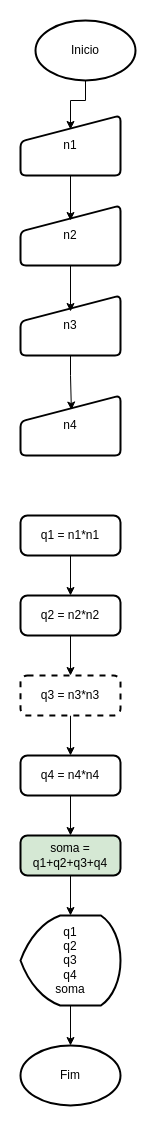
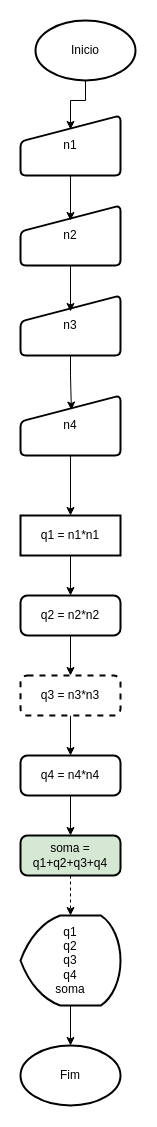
edge "n4" -> "q1 = n1*n1": added
node "q1 = n1*n1": shape rounded rectangle -> rectangle
edge "soma = q1+q2+q3+q4" -> "q1 q2 q3 q4 soma": style solid -> dashed
